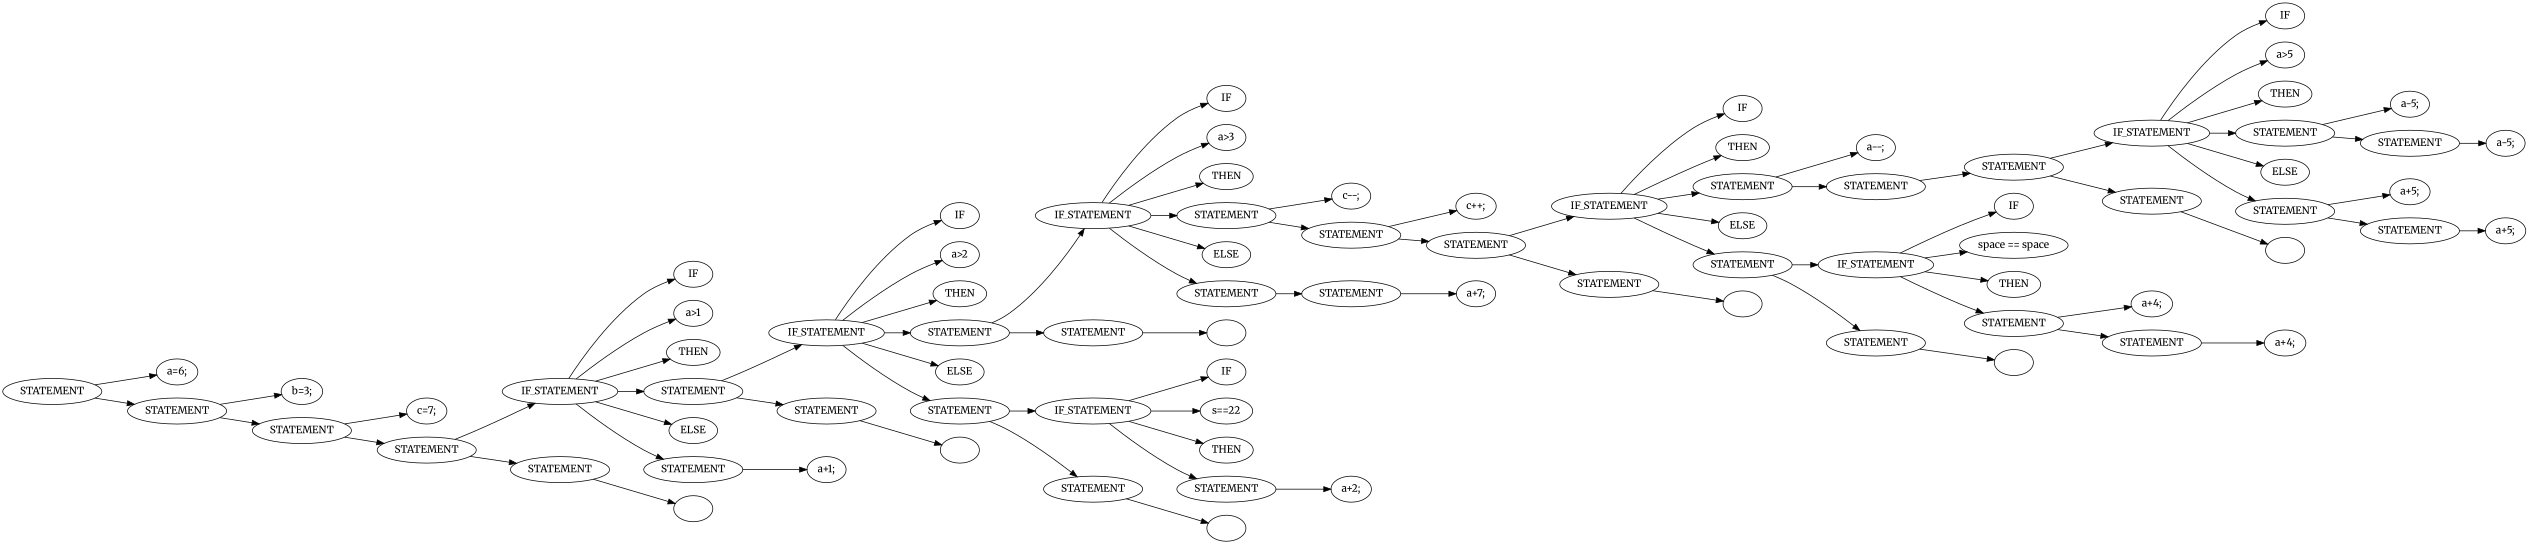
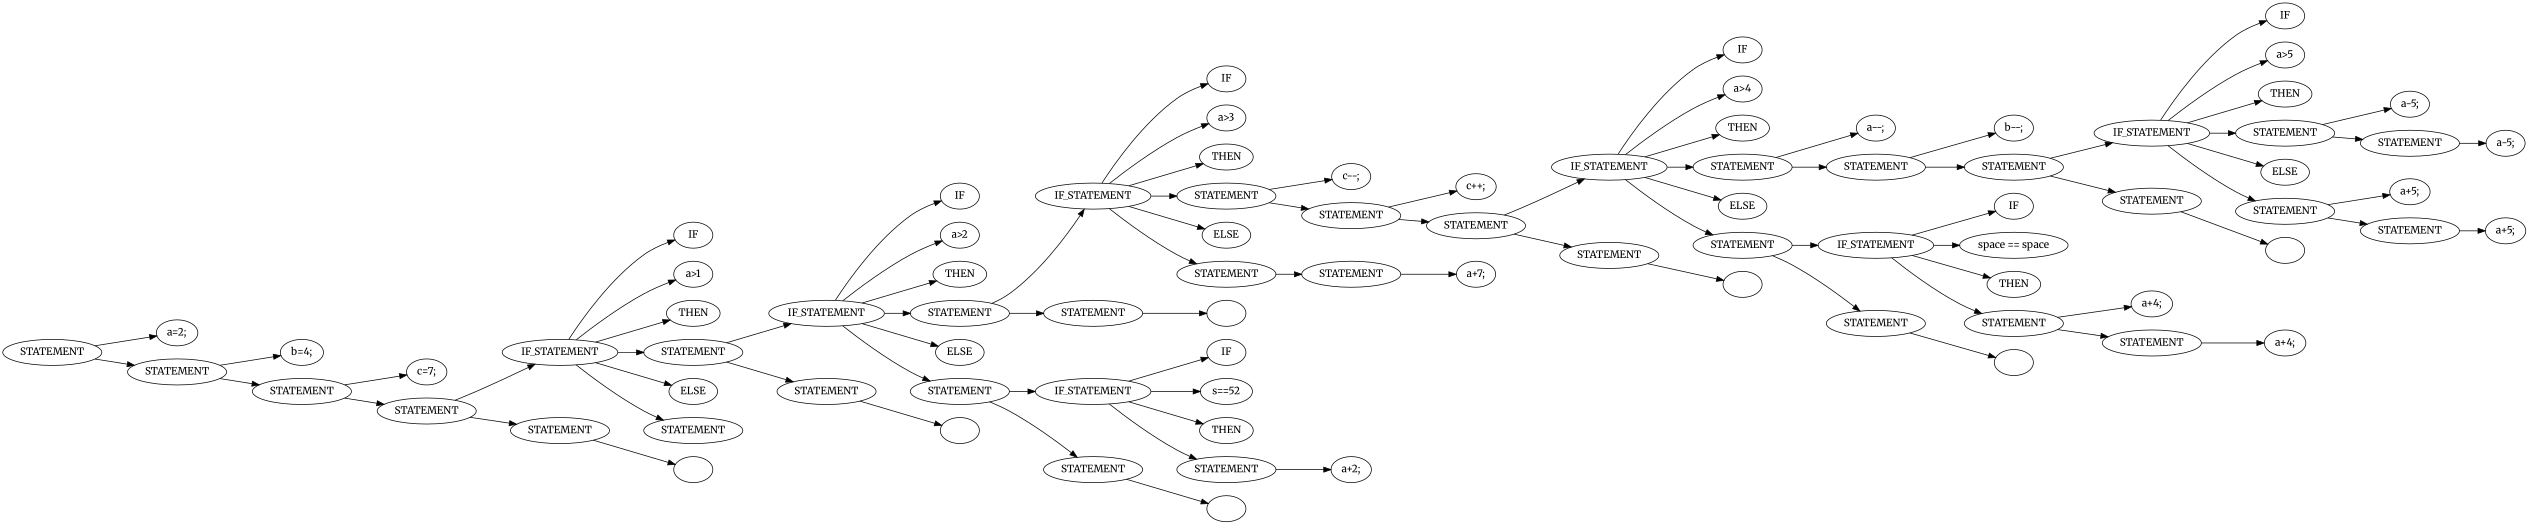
node "a>4": added
node "b--;": added
node "a=6;": label "a=6;" -> "a=2;"
node "b=3;": label "b=3;" -> "b=4;"
node "s==22": label "s==22" -> "s==52"
node "a+1;": removed
